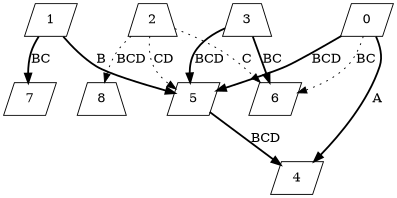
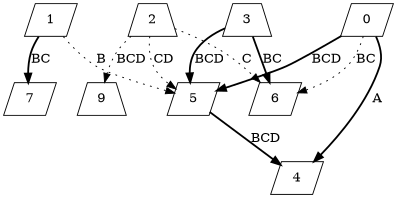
edge "1" -> "5": style bold -> dotted
node "8": label "8" -> "9"
